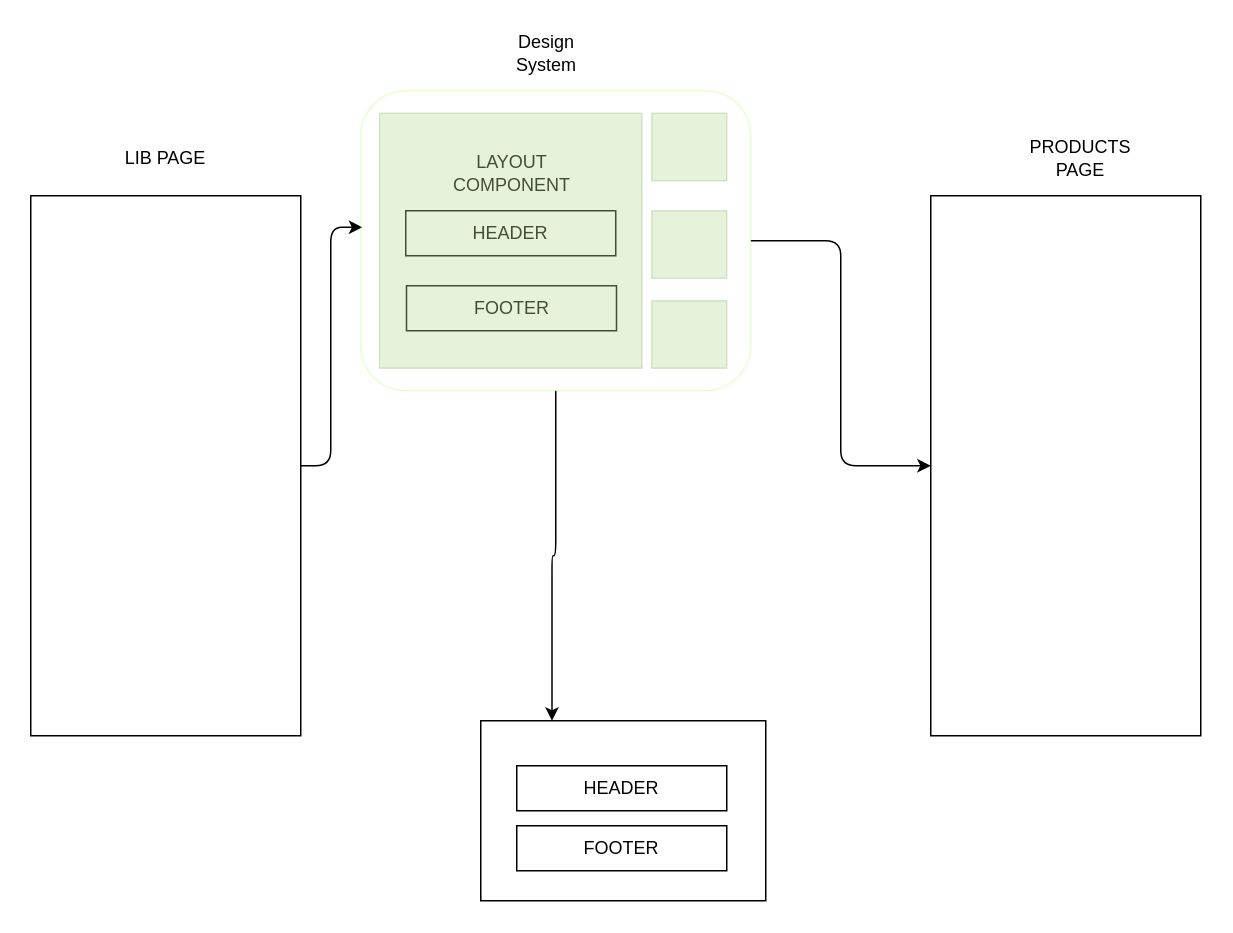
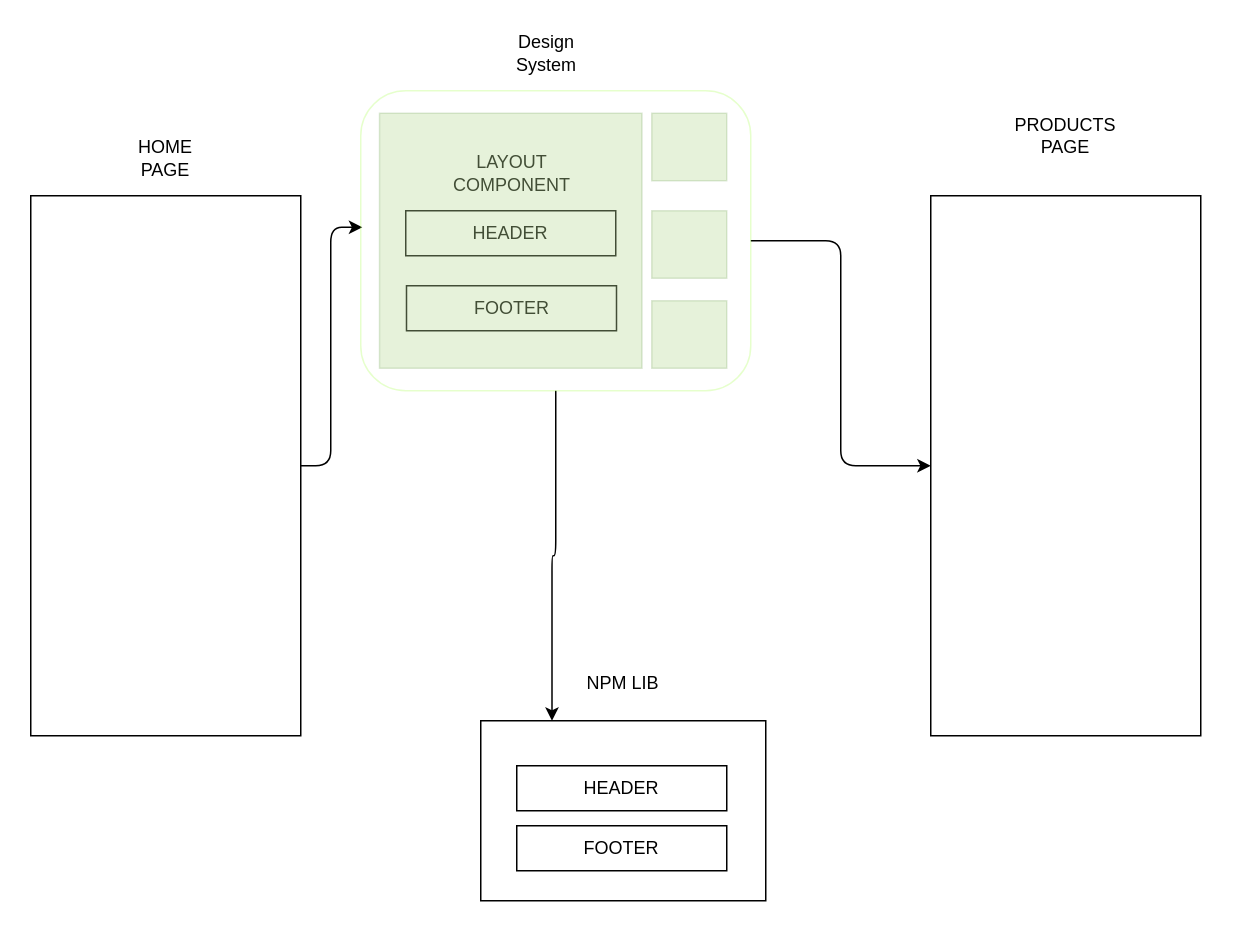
node "LIB PAGE": label "LIB PAGE" -> "HOME PAGE"
node "PRODUCTS PAGE": moved (1081, 158) -> (1066, 136)
node "NPM LIB": added
